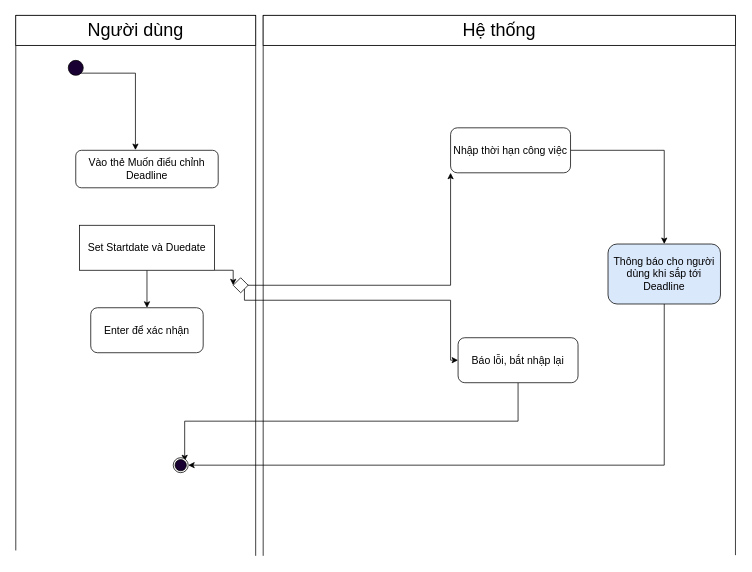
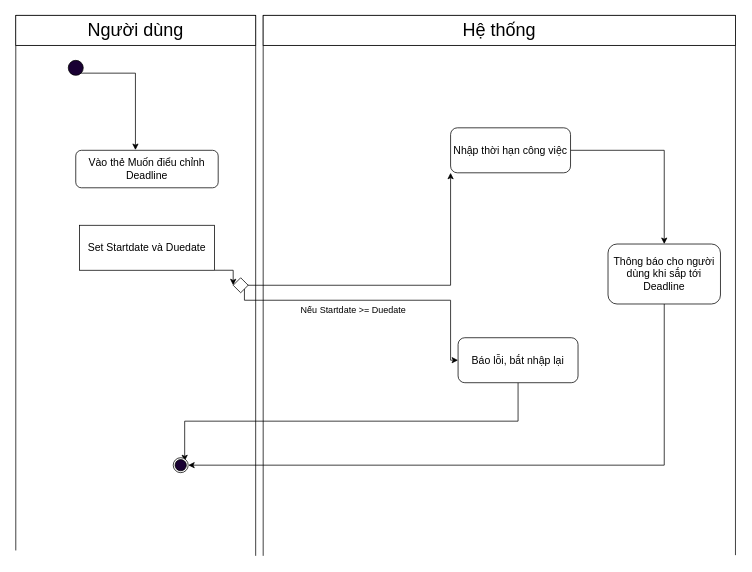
node "Thông báo cho người dùng khi sắp tới Deadline": fillcolor #dae8fc -> #ffffff
edge "Set Startdate và Duedate" -> "Enter để xác nhận": removed
node "Nếu Startdate >= Duedate": added
node "Enter để xác nhận": removed
